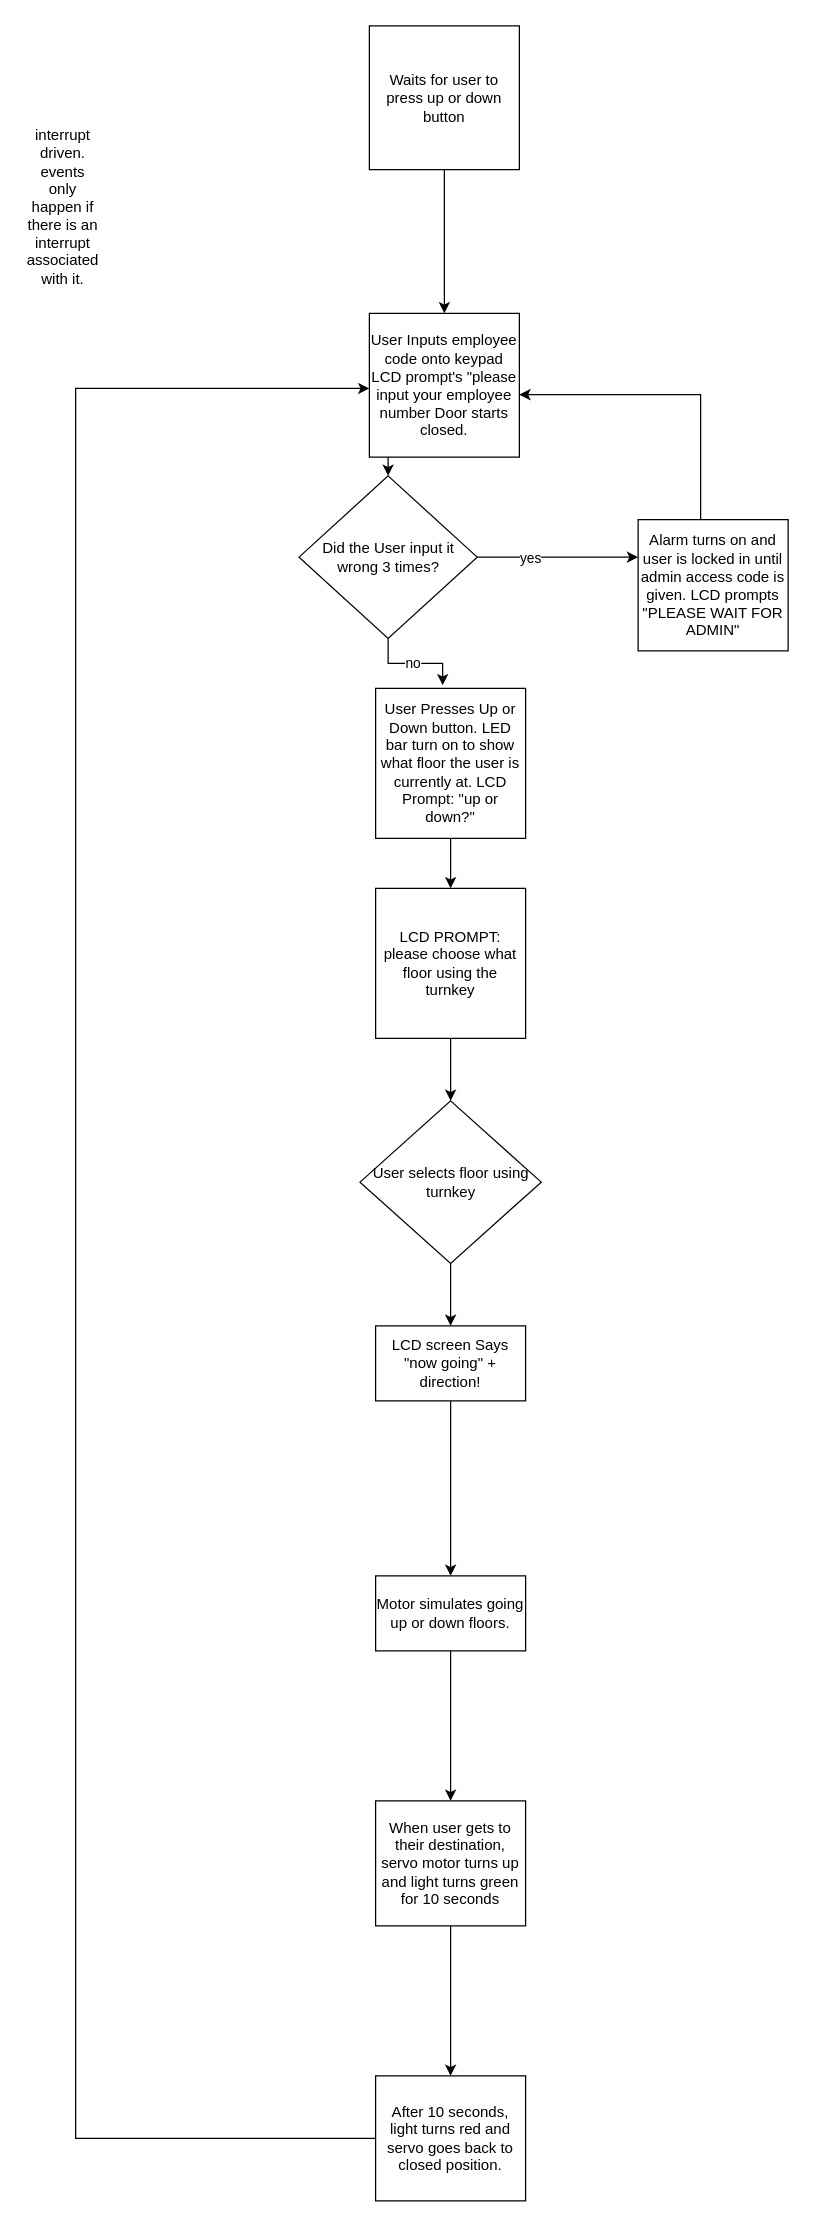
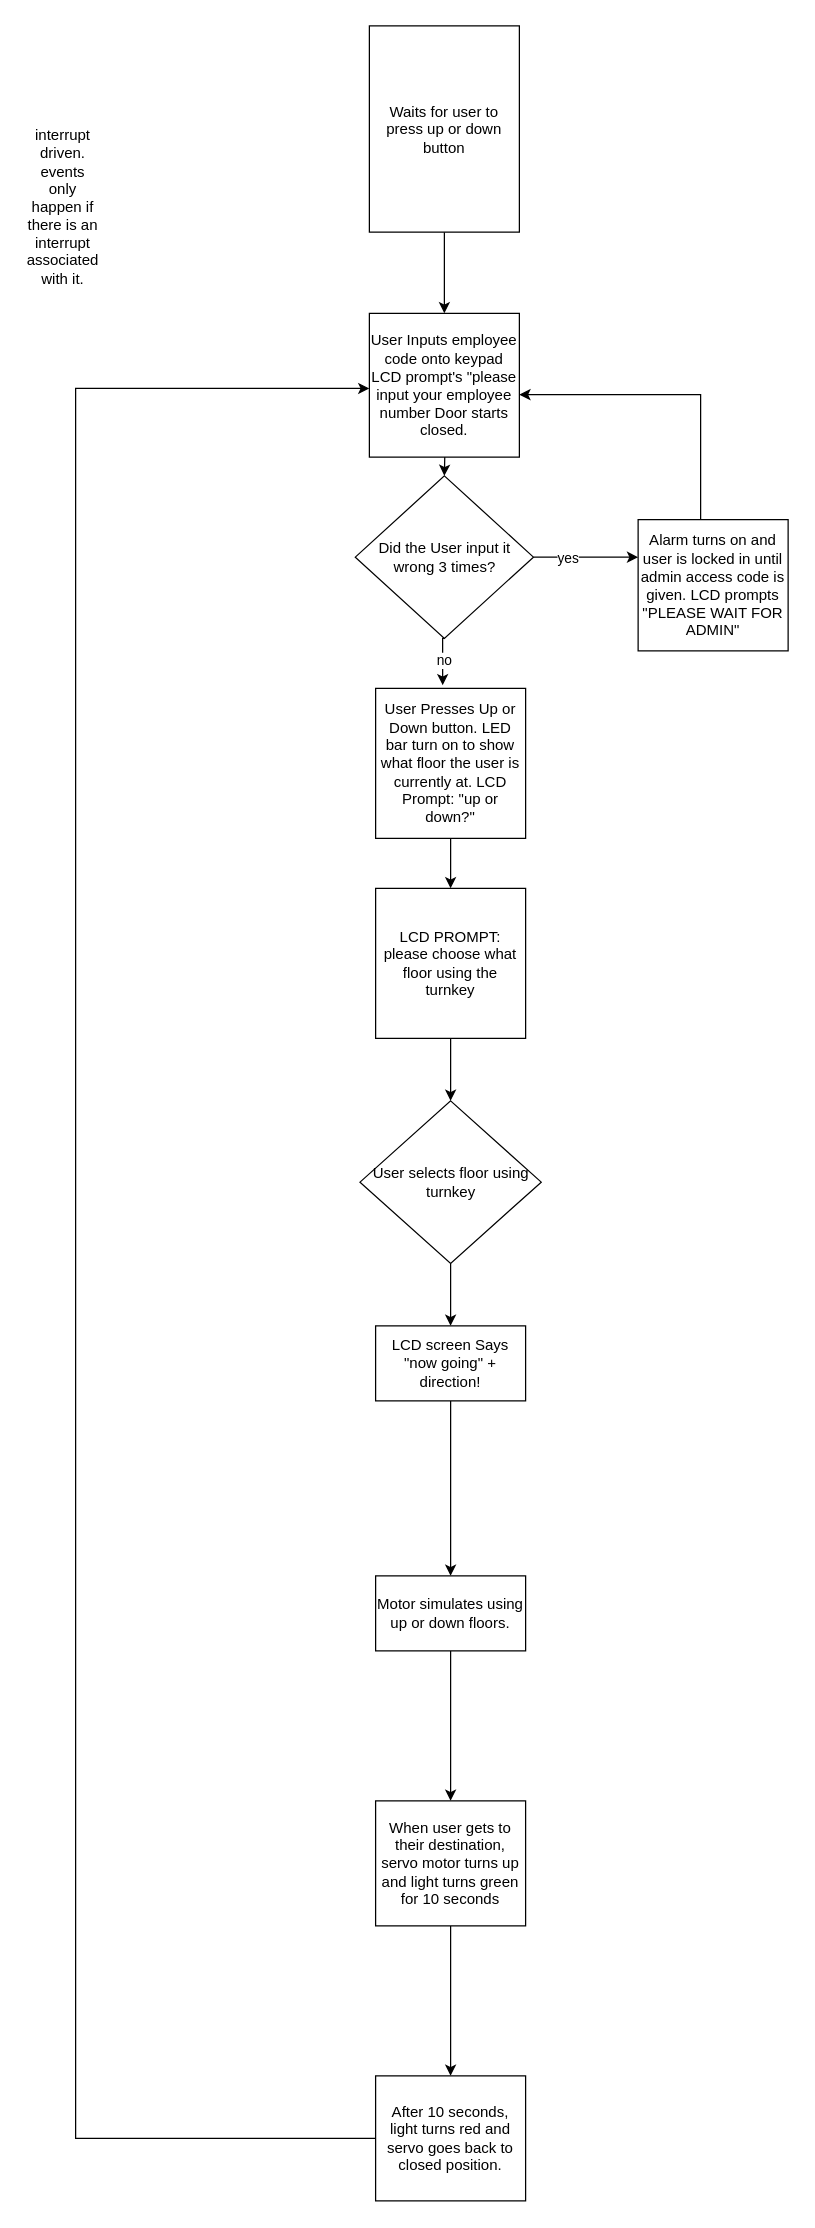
node "Waits for user to press up or down button": size 150x144 -> 150x206
node "Did the User input it wrong 3 times?": moved (388, 557) -> (444, 557)
node "Motor simulates going up or down floors.": label "Motor simulates going up or down floors." -> "Motor simulates using up or down floors."
